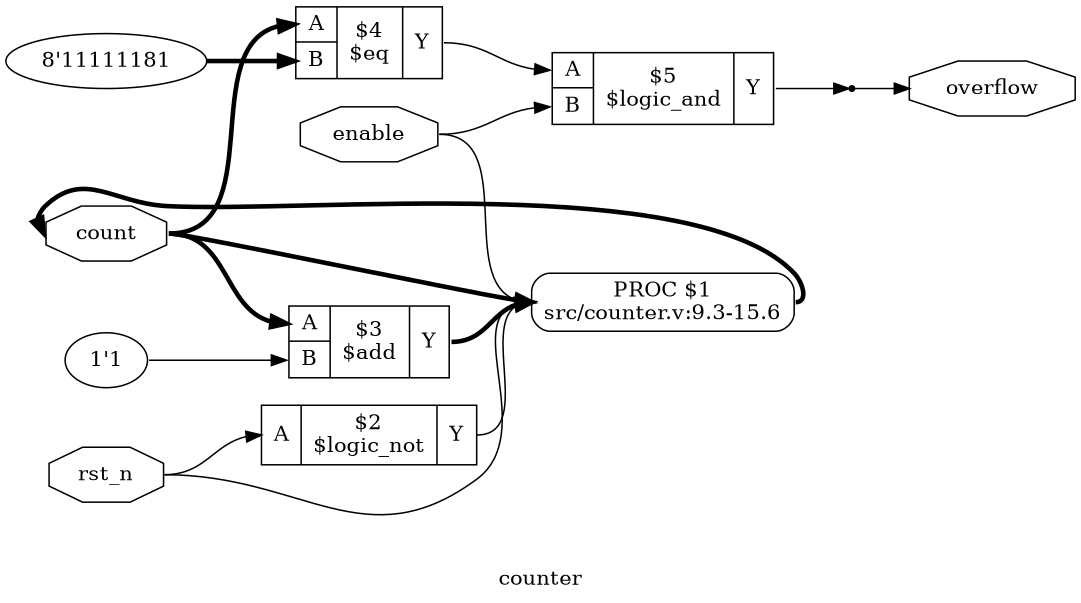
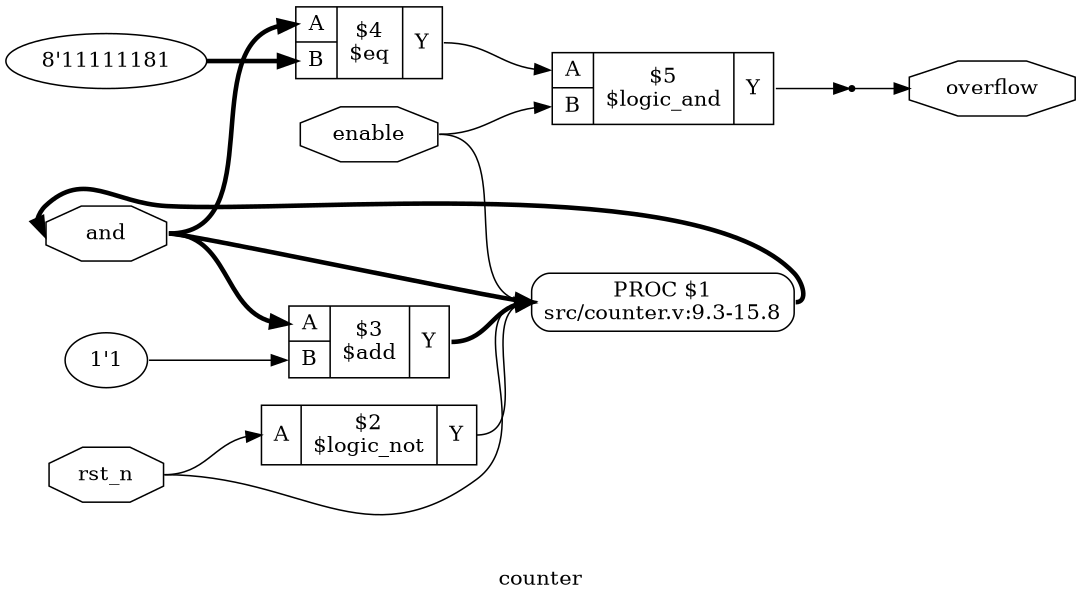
node "count": label "count" -> "and"
node "PROC $1 src/counter.v:9.3-15.6": label "PROC $1 src/counter.v:9.3-15.6" -> "PROC $1 src/counter.v:9.3-15.8"
